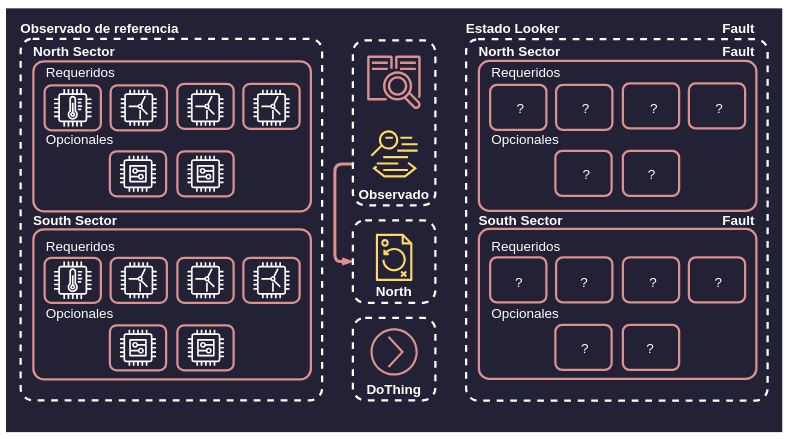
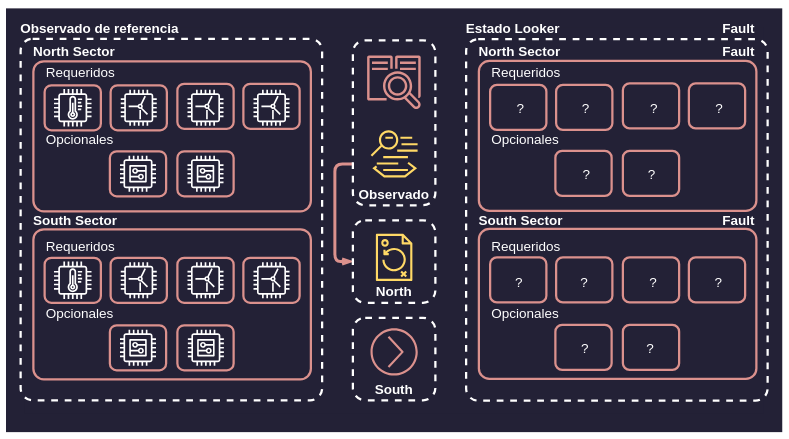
node "DoThing": label "DoThing" -> "South"
